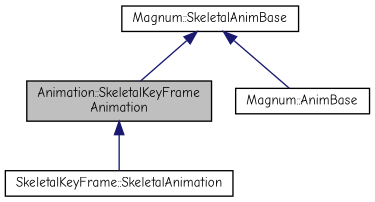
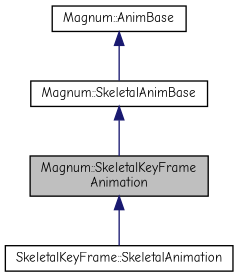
edge "Magnum::AnimBase" -> "Magnum::SkeletalAnimBase": reversed
node "Animation::SkeletalKeyFrame Animation": label "Animation::SkeletalKeyFrame Animation" -> "Magnum::SkeletalKeyFrame Animation"
